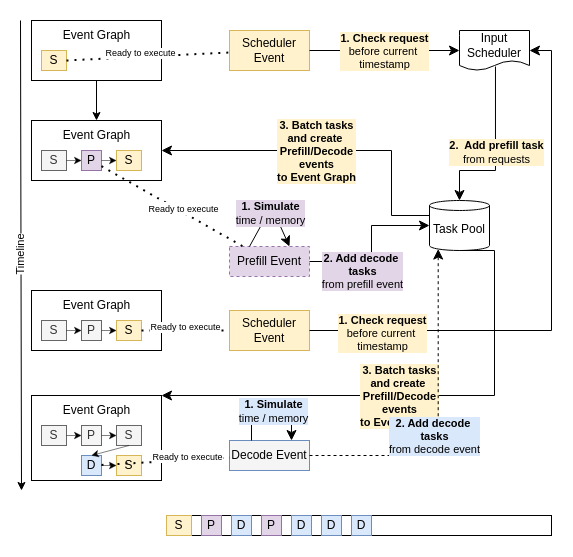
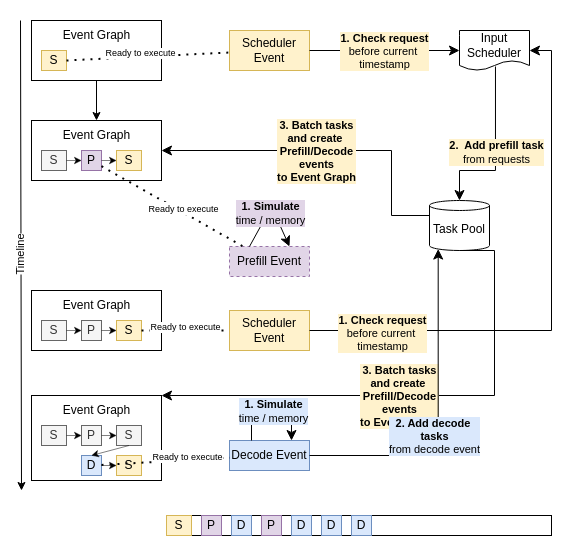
edge "Prefill Event" -> "Task Pool": removed, label "2. Add decode tasks from prefill event"
edge "Decode Event" -> "Task Pool": style dashed -> solid
node "Decode Event": fillcolor #f5f5f5 -> #dae8fc
